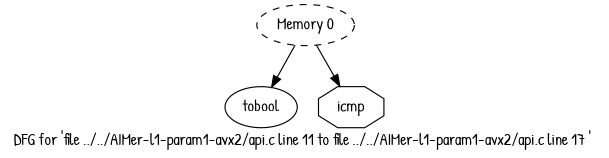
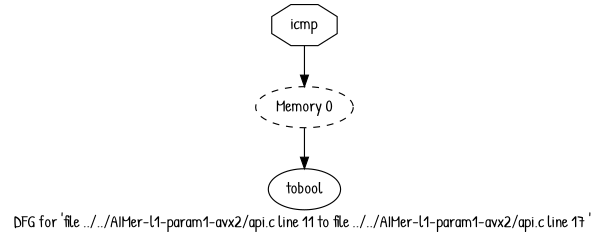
edge "Memory 0" -> "icmp": reversed
